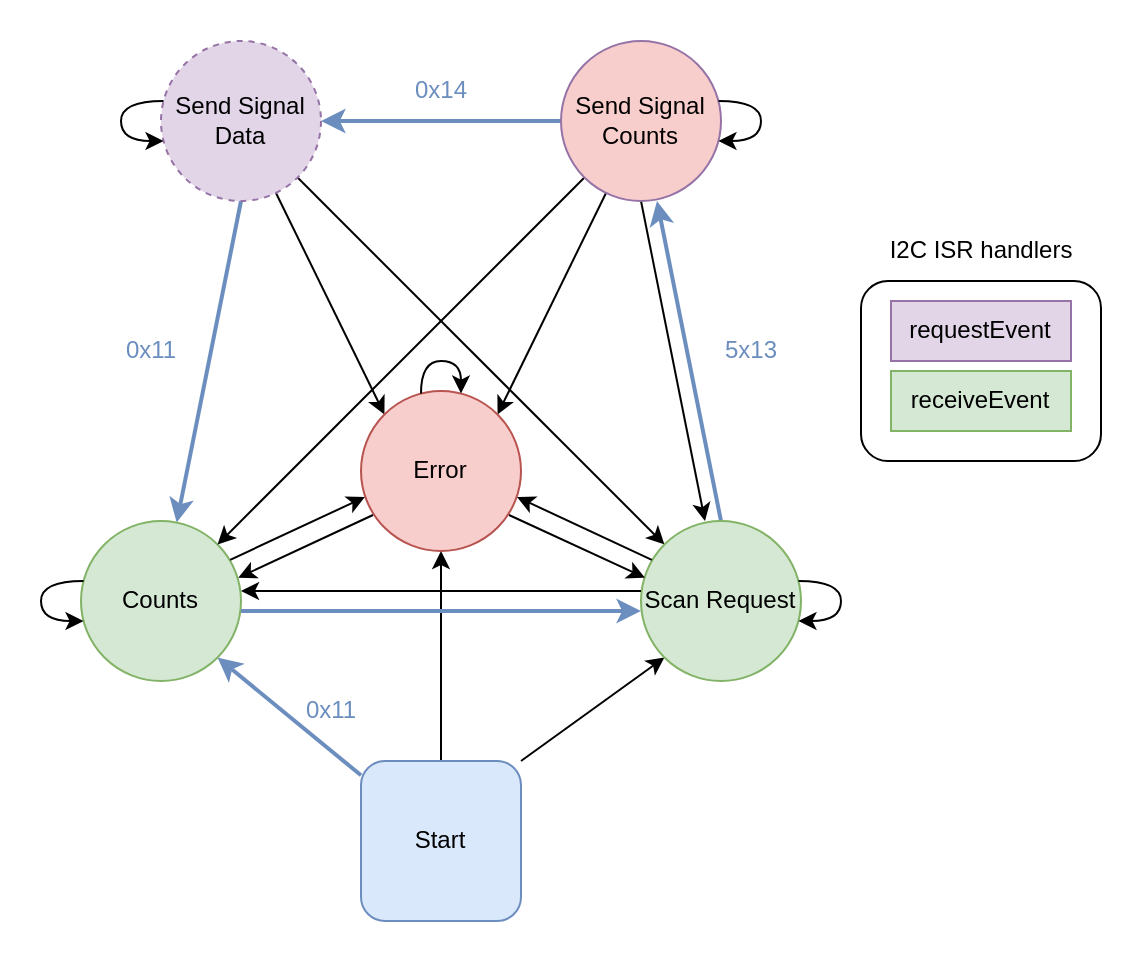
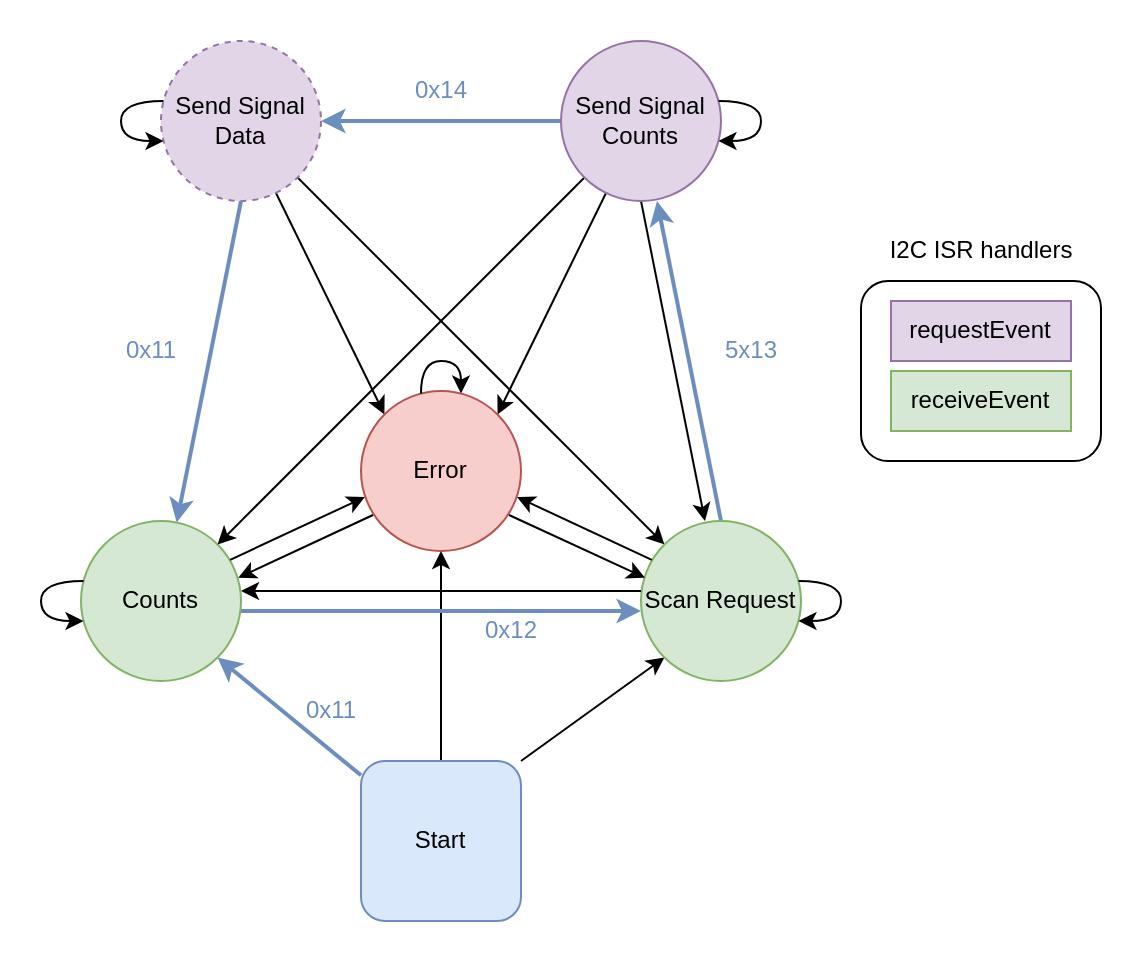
node "Send Signal Counts": fillcolor #f8cecc -> #e1d5e7
node "0x12": added
